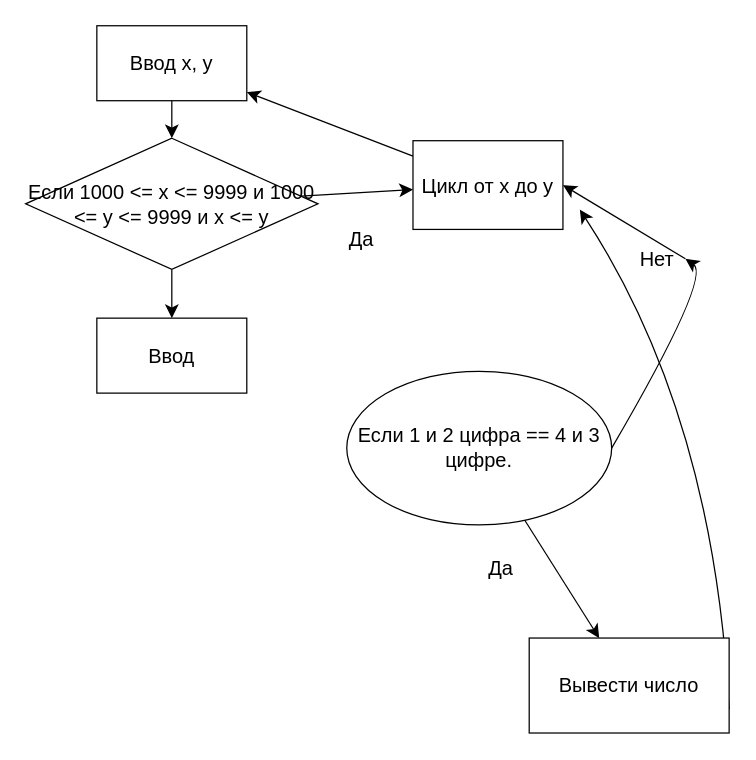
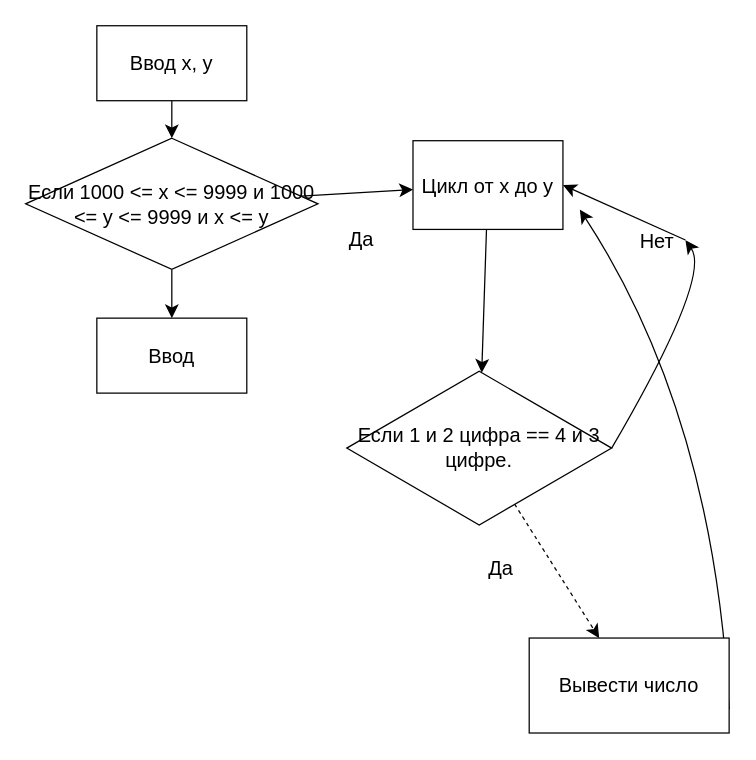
edge "Цикл от x до y" -> "Ввод x, y": now "Цикл от x до y" -> "Если 1 и 2 цифра == 4 и 3 цифре."
node "Нет": moved (657, 259) -> (657, 240)
node "Если 1 и 2 цифра == 4 и 3 цифре.": shape ellipse -> diamond
edge "Если 1 и 2 цифра == 4 и 3 цифре." -> "Вывести число": style solid -> dashed
